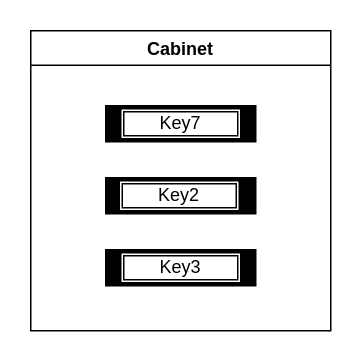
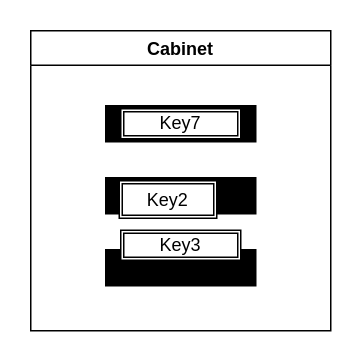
node "Key2": size 120x30 -> 98x38
node "Key3": moved (181, 268) -> (181, 245)
